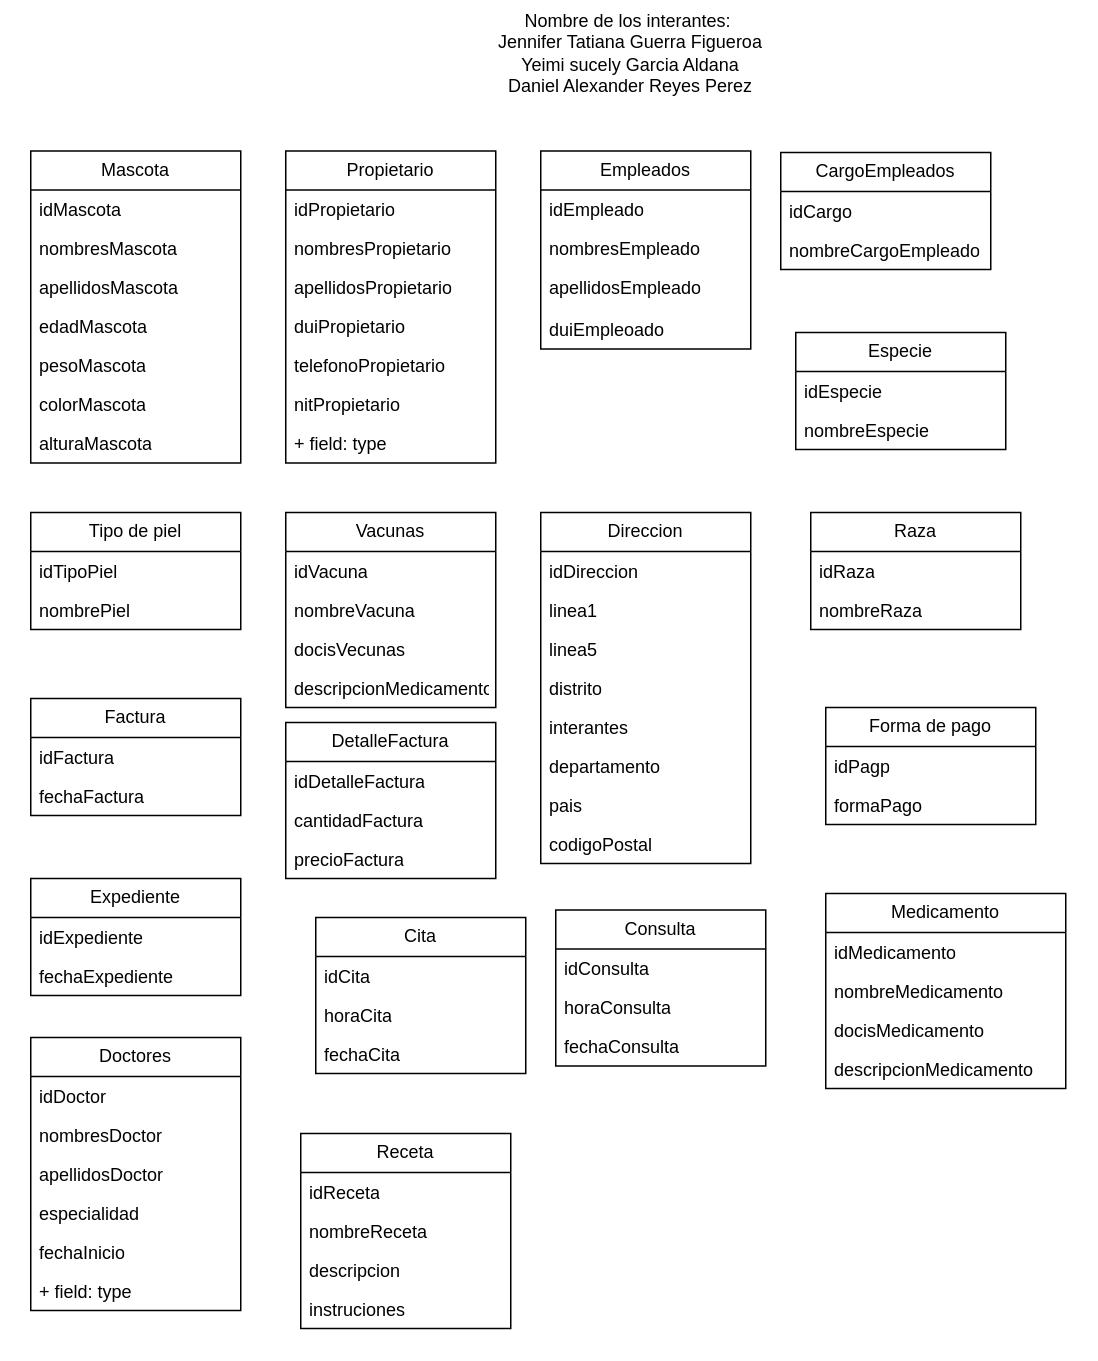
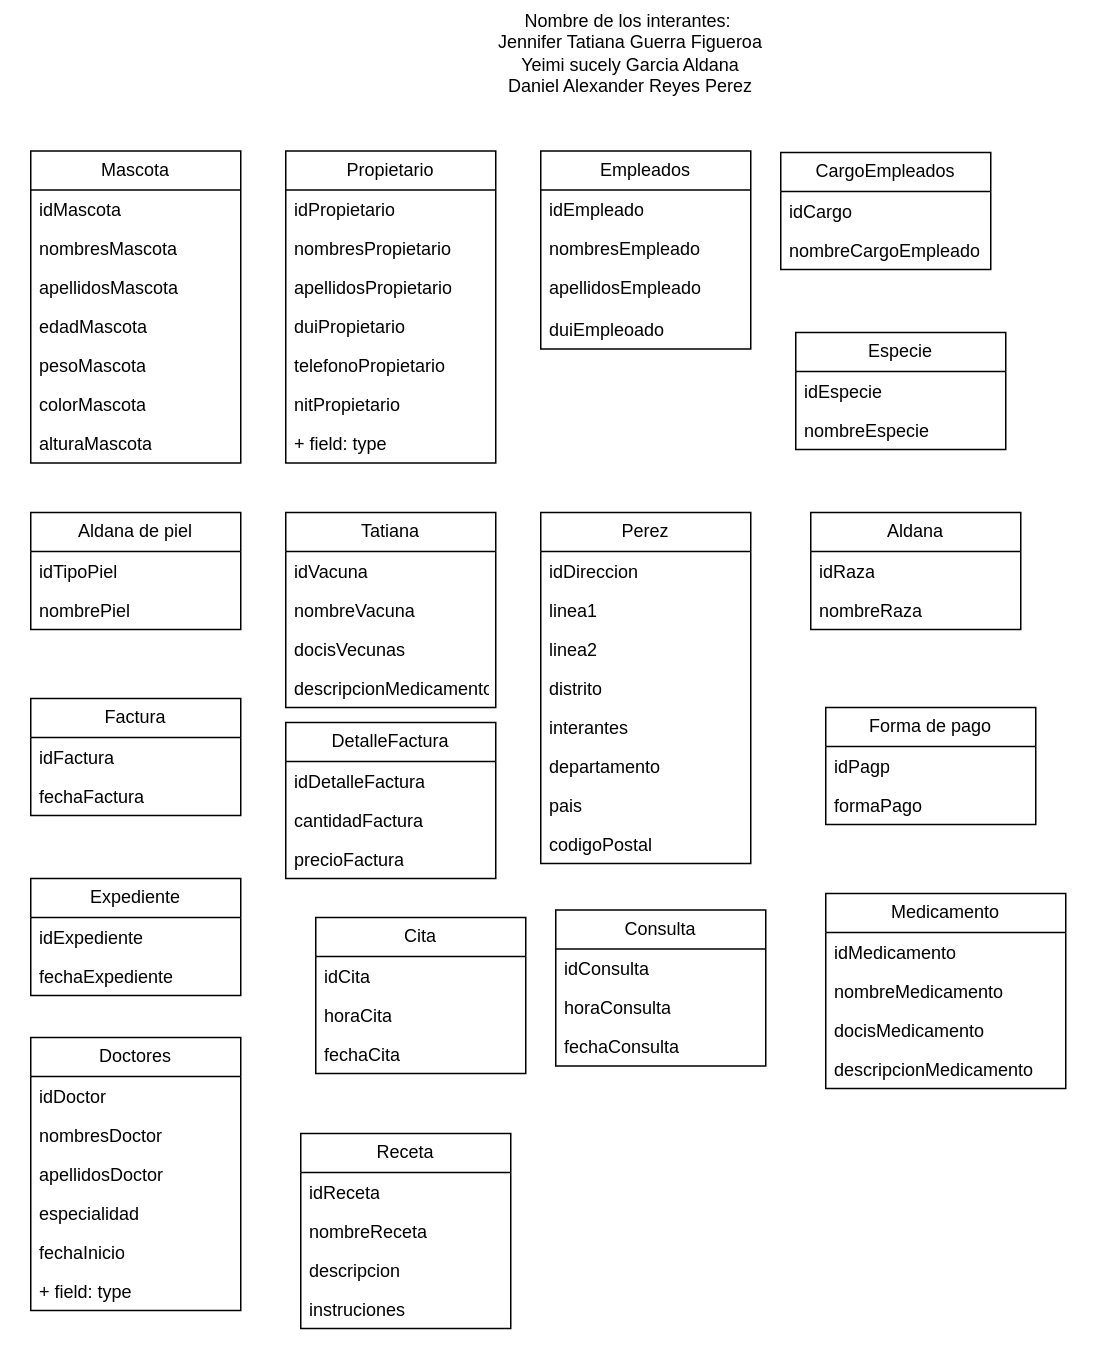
node "Tipo de piel": label "Tipo de piel" -> "Aldana de piel"
node "Vacunas": label "Vacunas" -> "Tatiana"
node "Direccion": label "Direccion" -> "Perez"
node "Raza": label "Raza" -> "Aldana"
node "linea5": label "linea5" -> "linea2"
